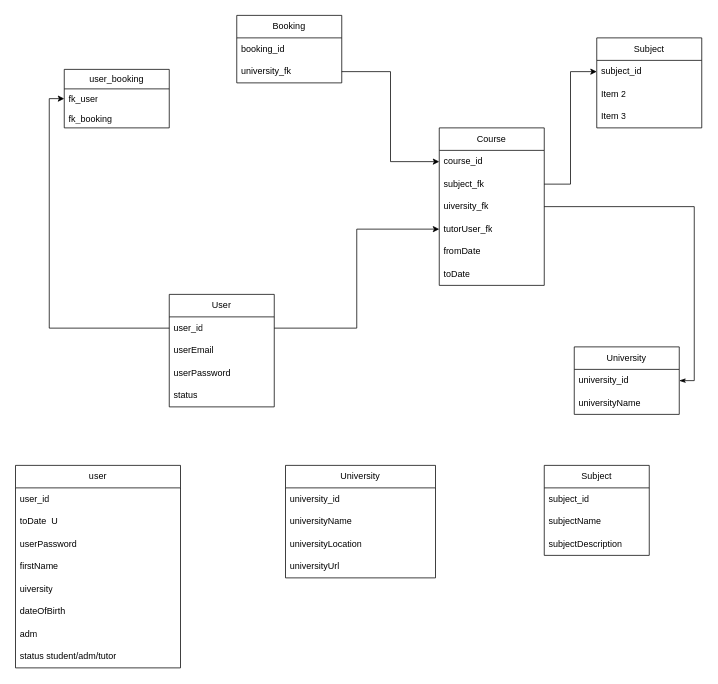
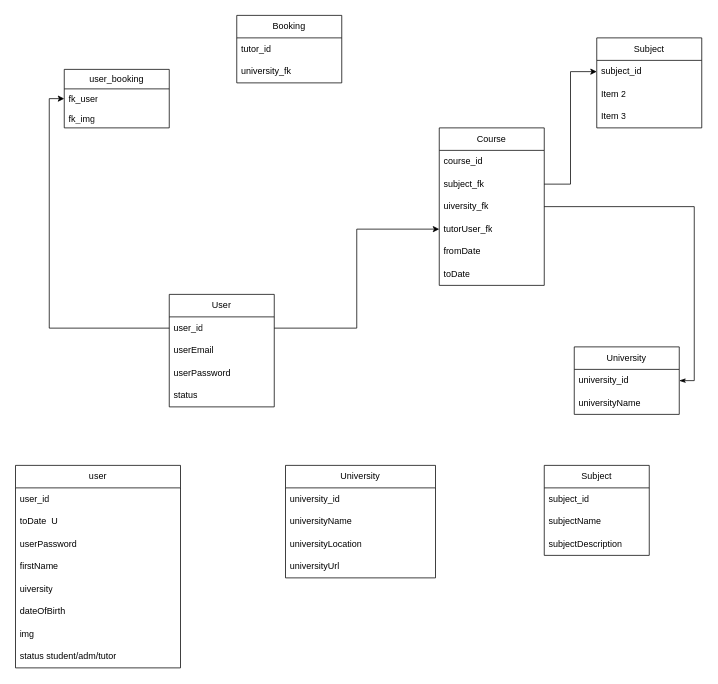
node "booking_id": label "booking_id" -> "tutor_id"
edge "university_fk" -> "course_id": removed
node "fk_booking": label "fk_booking" -> "fk_img"
node "adm": label "adm" -> "img"
